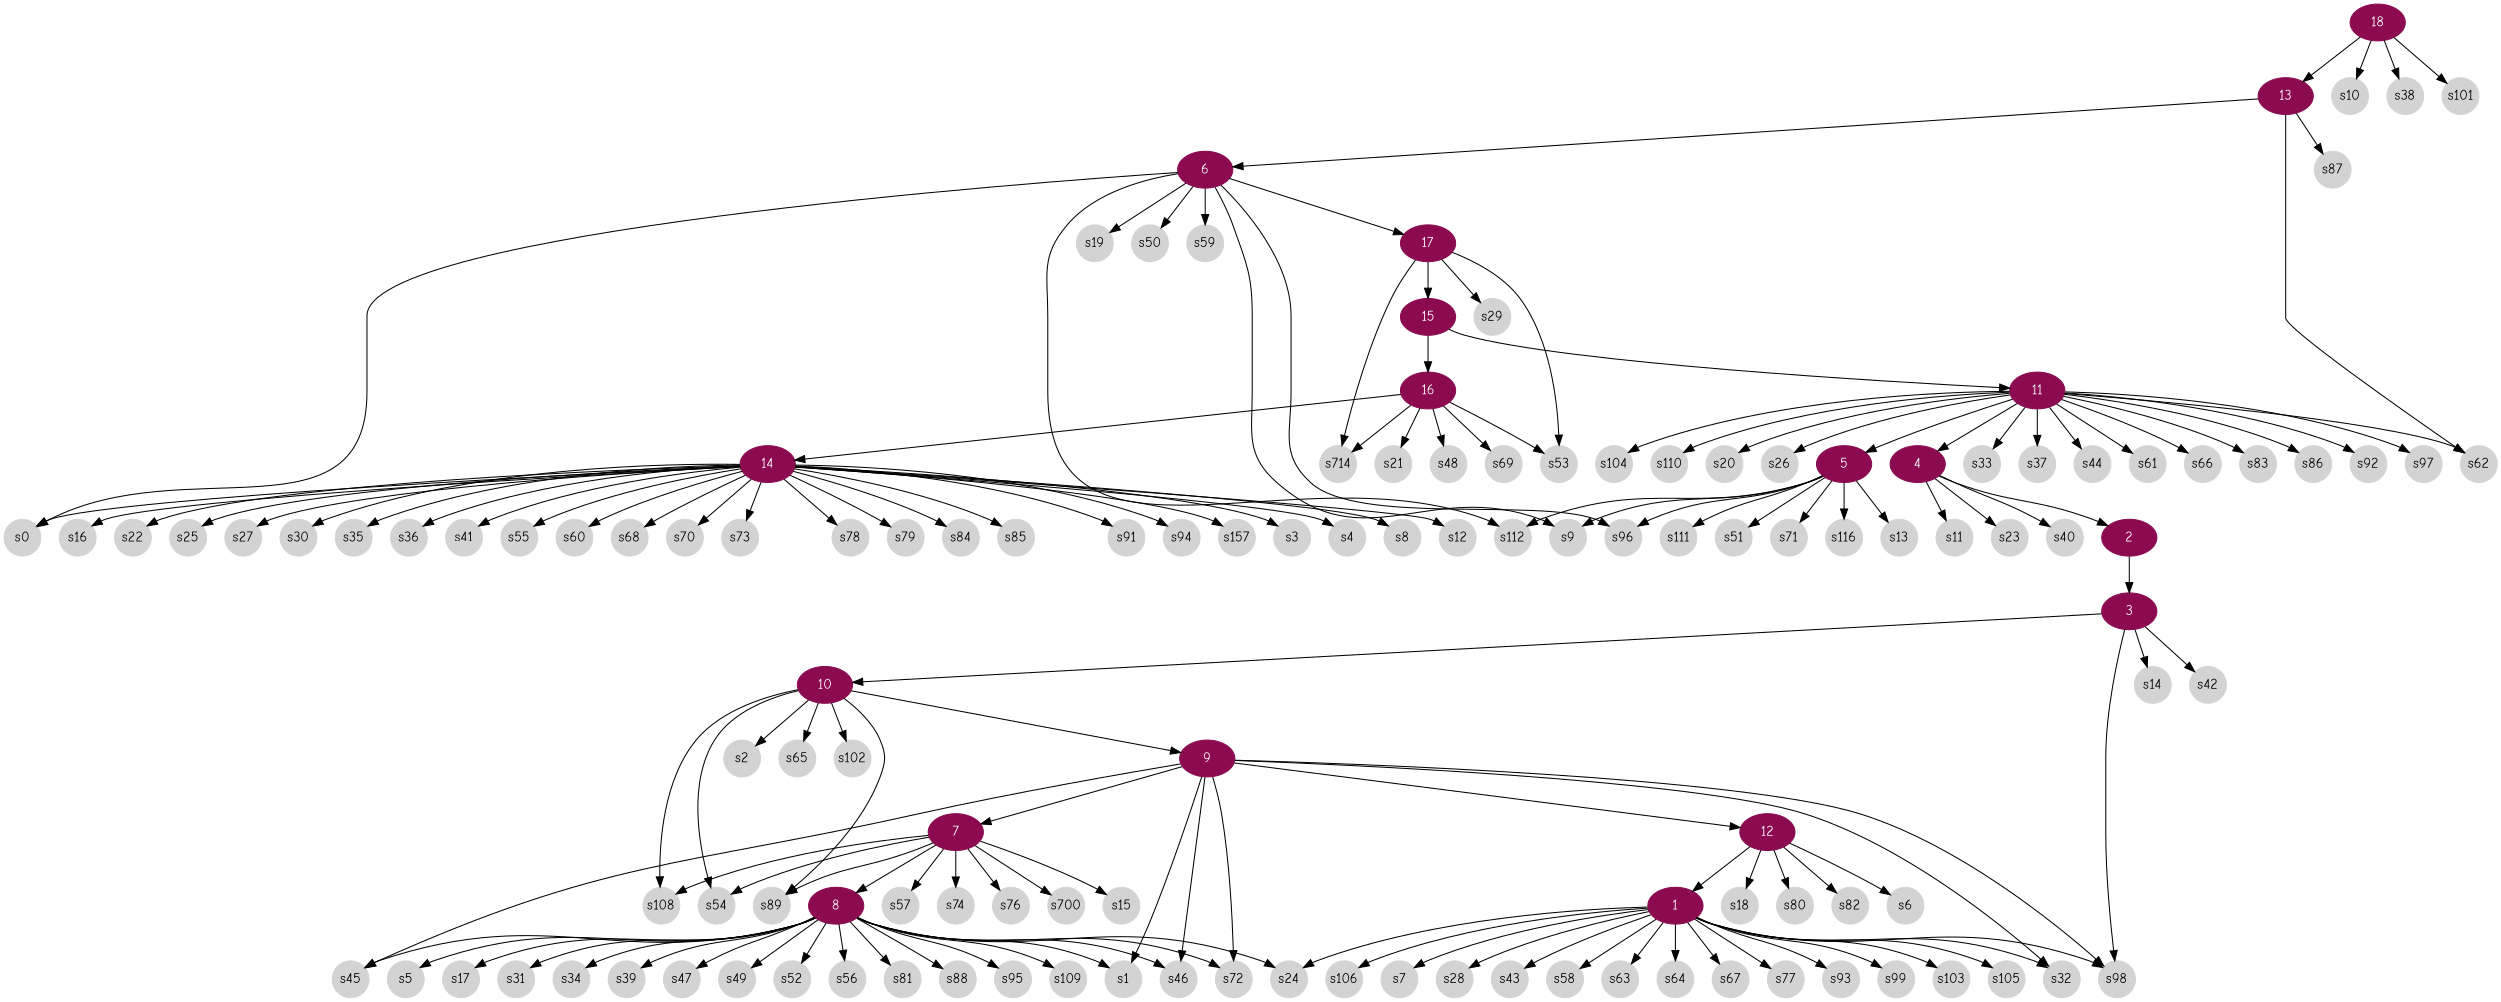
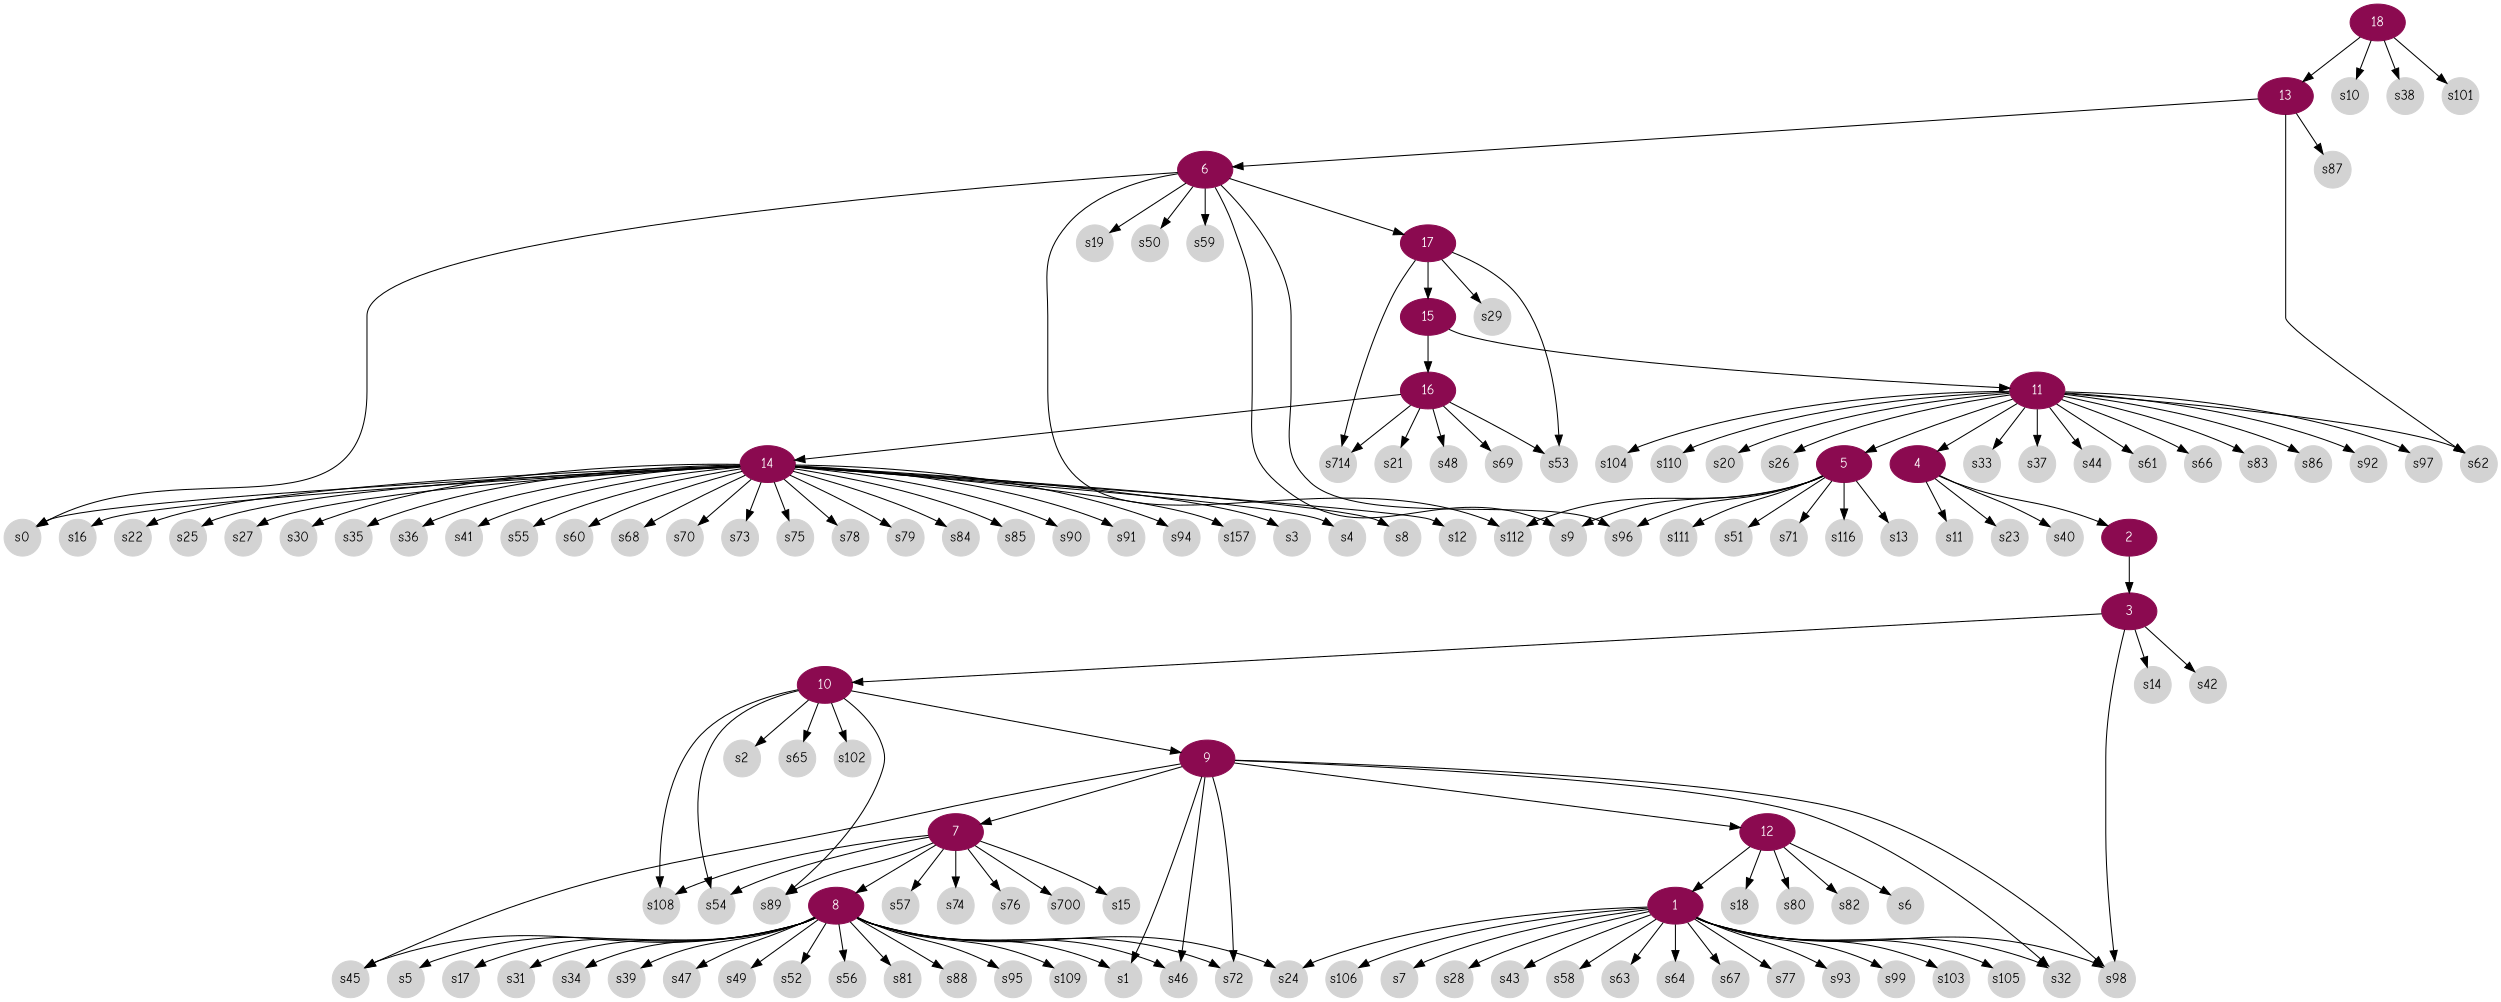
node "s75": added
node "s90": added
